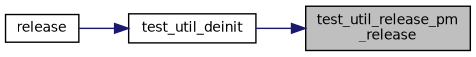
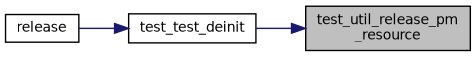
node "test_util_deinit": label "test_util_deinit" -> "test_test_deinit"
node "test_util_release_pm _release": label "test_util_release_pm _release" -> "test_util_release_pm _resource"
